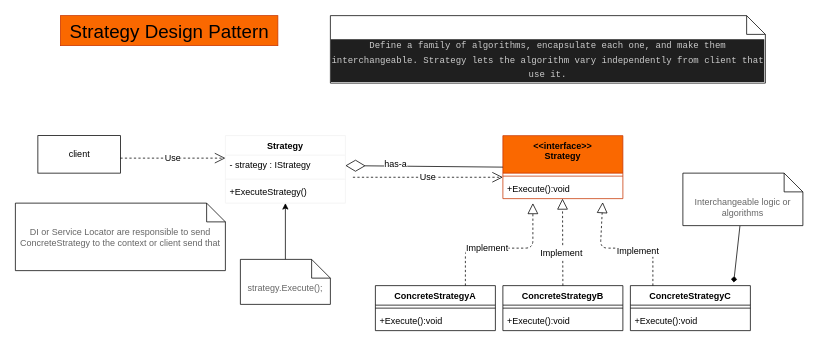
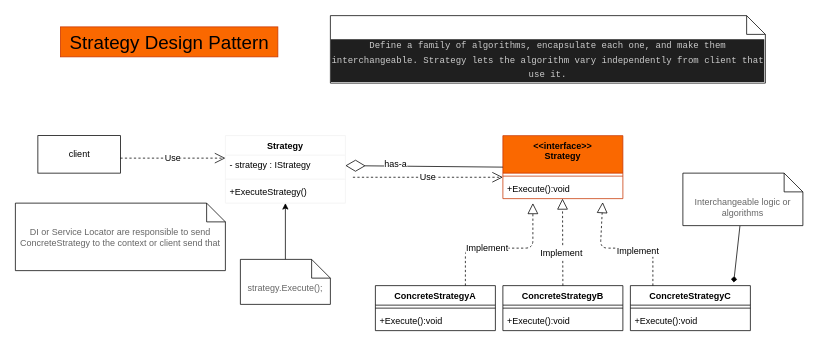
node "Strategy Design Pattern": moved (169, 30) -> (169, 42)
